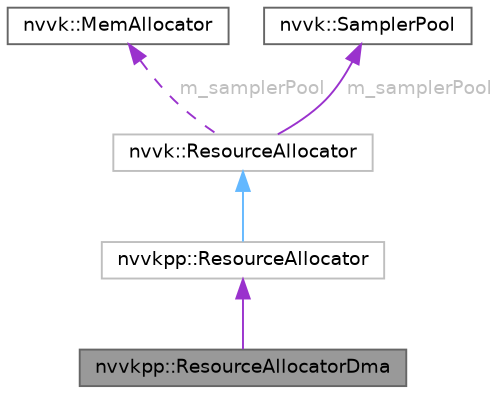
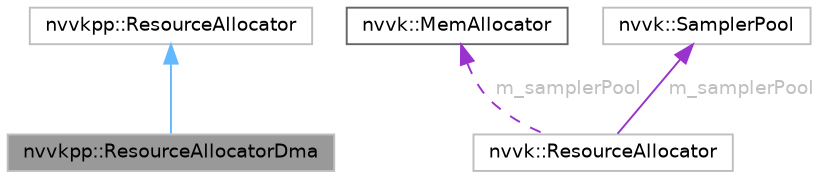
node "nvvk::SamplerPool": color gray40 -> grey75
edge "nvvkpp::ResourceAllocator" -> "nvvk::ResourceAllocator": removed
edge "nvvkpp::ResourceAllocatorDma" -> "nvvkpp::ResourceAllocator": color darkorchid3 -> steelblue1
node "nvvkpp::ResourceAllocatorDma": color gray40 -> grey75
